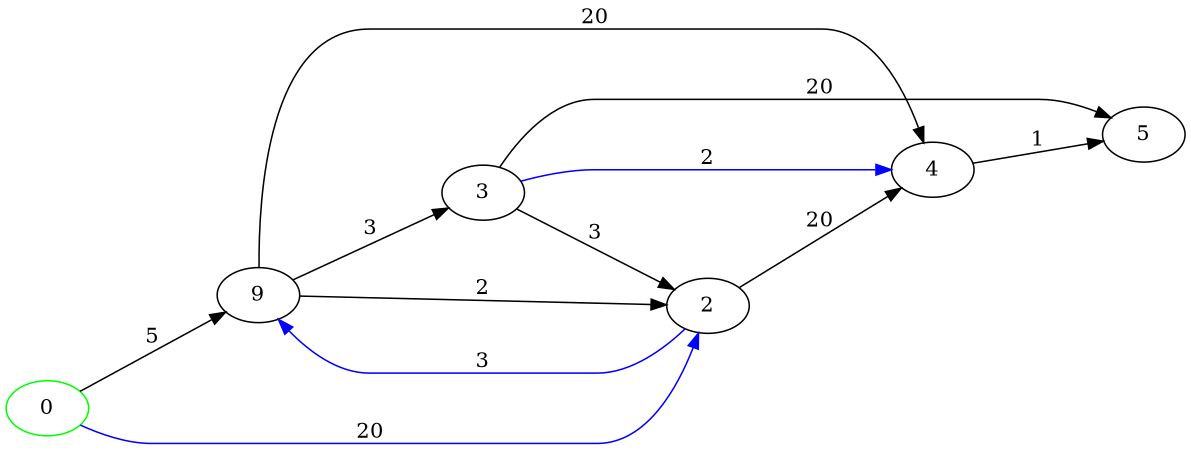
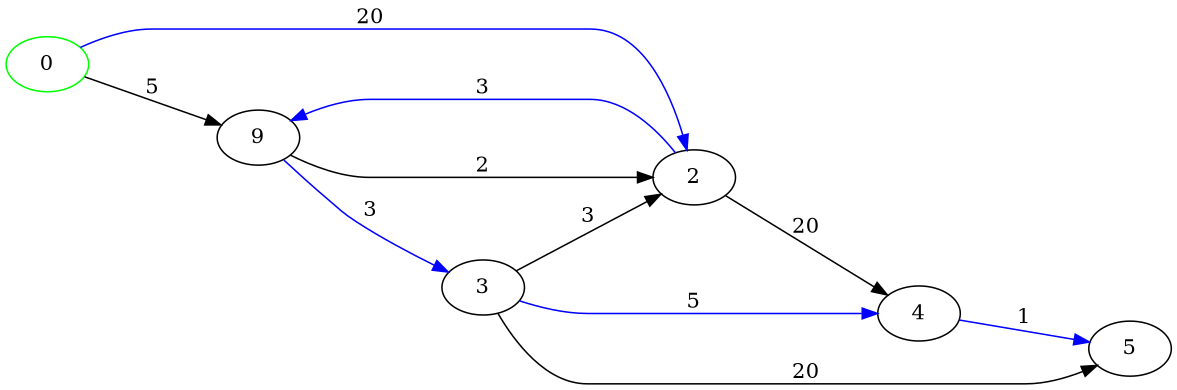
edge "9" -> "4": removed, label "20"
edge "4" -> "5": color black -> blue
edge "3" -> "4": label "2" -> "5"
edge "9" -> "3": color black -> blue
